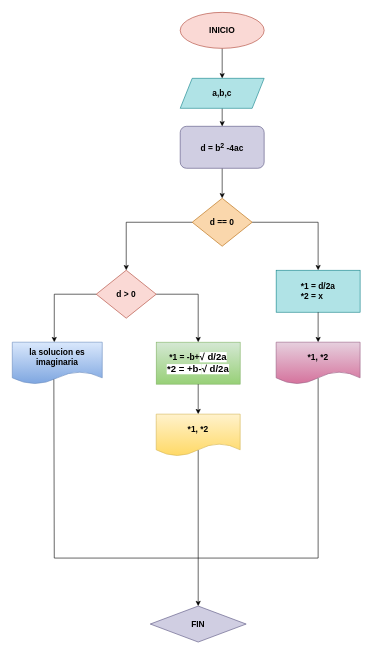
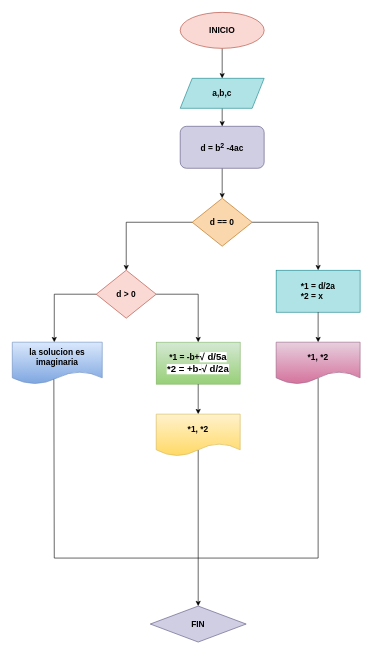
node "*1 = -b+√ d/2a *2 = +b-√ d/2a": label "*1 = -b+√ d/2a *2 = +b-√ d/2a" -> "*1 = -b+√ d/5a *2 = +b-√ d/2a"
